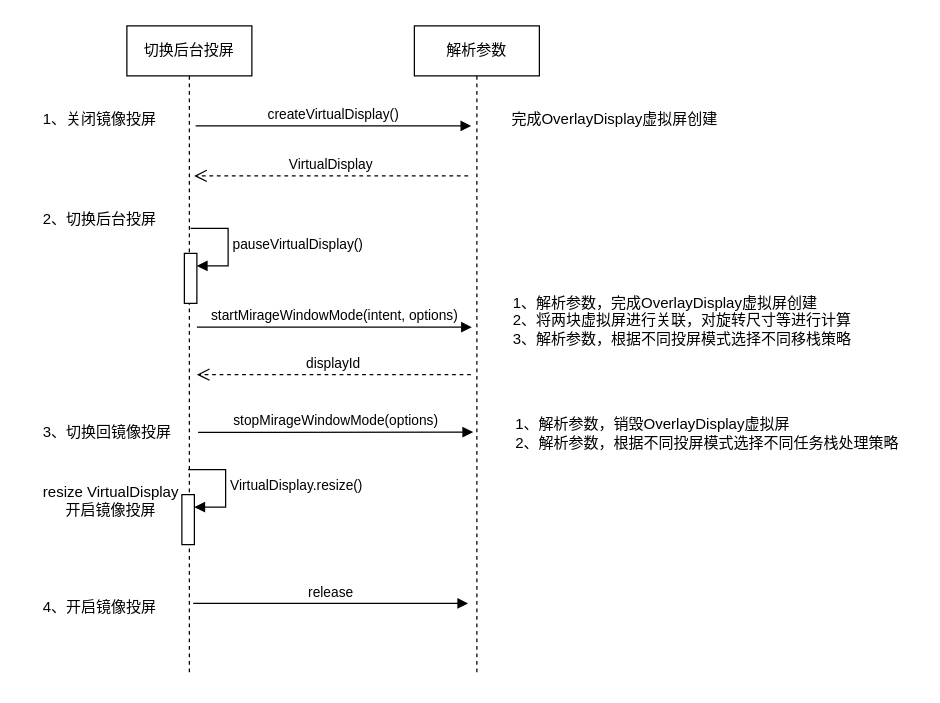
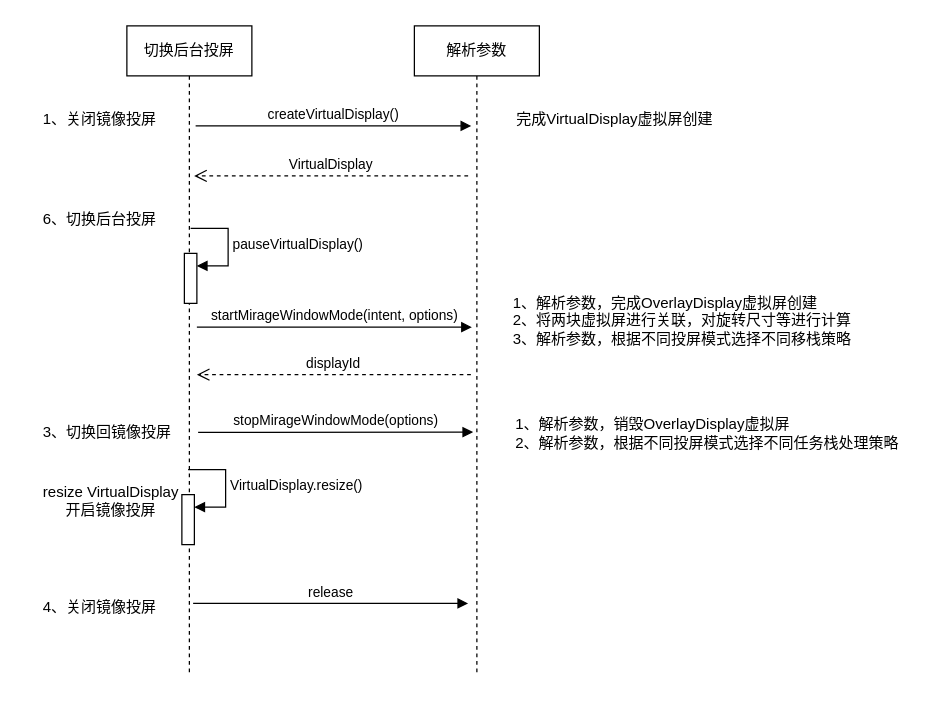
node "完成OverlayDisplay虚拟屏创建": label "完成OverlayDisplay虚拟屏创建" -> "完成VirtualDisplay虚拟屏创建"
node "2、切换后台投屏": label "2、切换后台投屏" -> "6、切换后台投屏"
node "4、开启镜像投屏": label "4、开启镜像投屏" -> "4、关闭镜像投屏"
